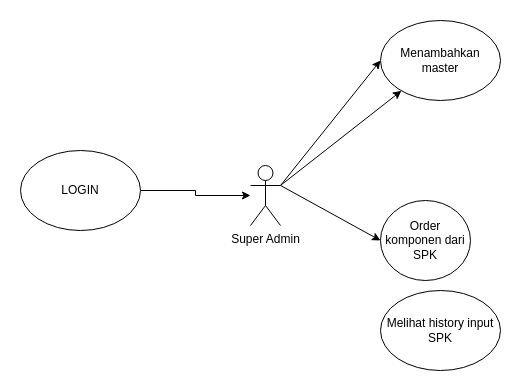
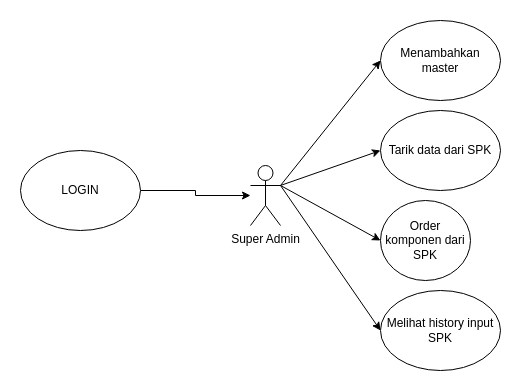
edge "Super Admin" -> "Menambahkan master": now "Super Admin" -> "Melihat history input SPK"
node "Tarik data dari SPK": added
edge "Super Admin" -> "Tarik data dari SPK": added
